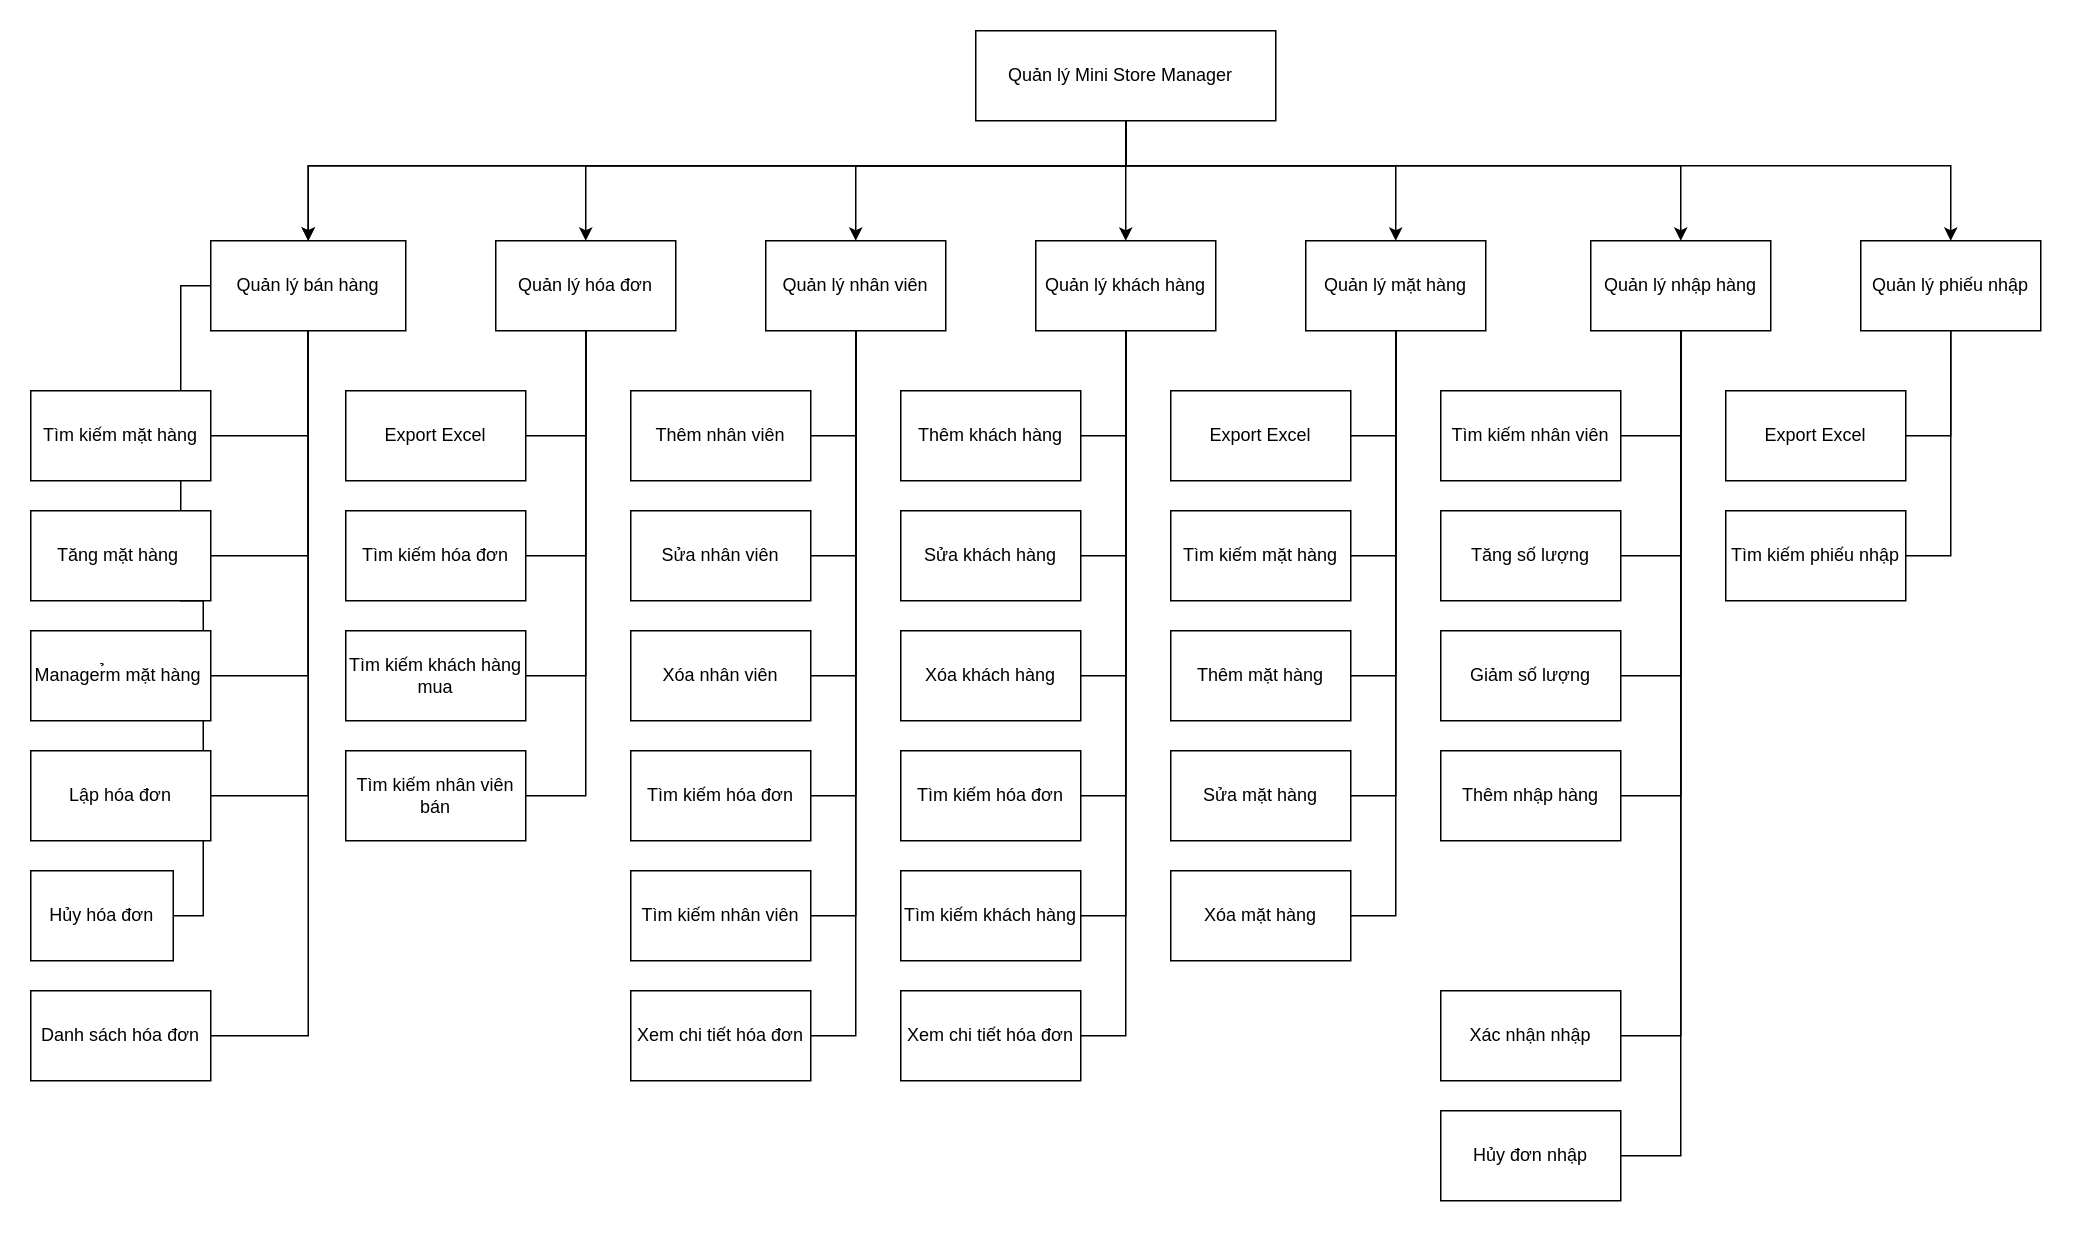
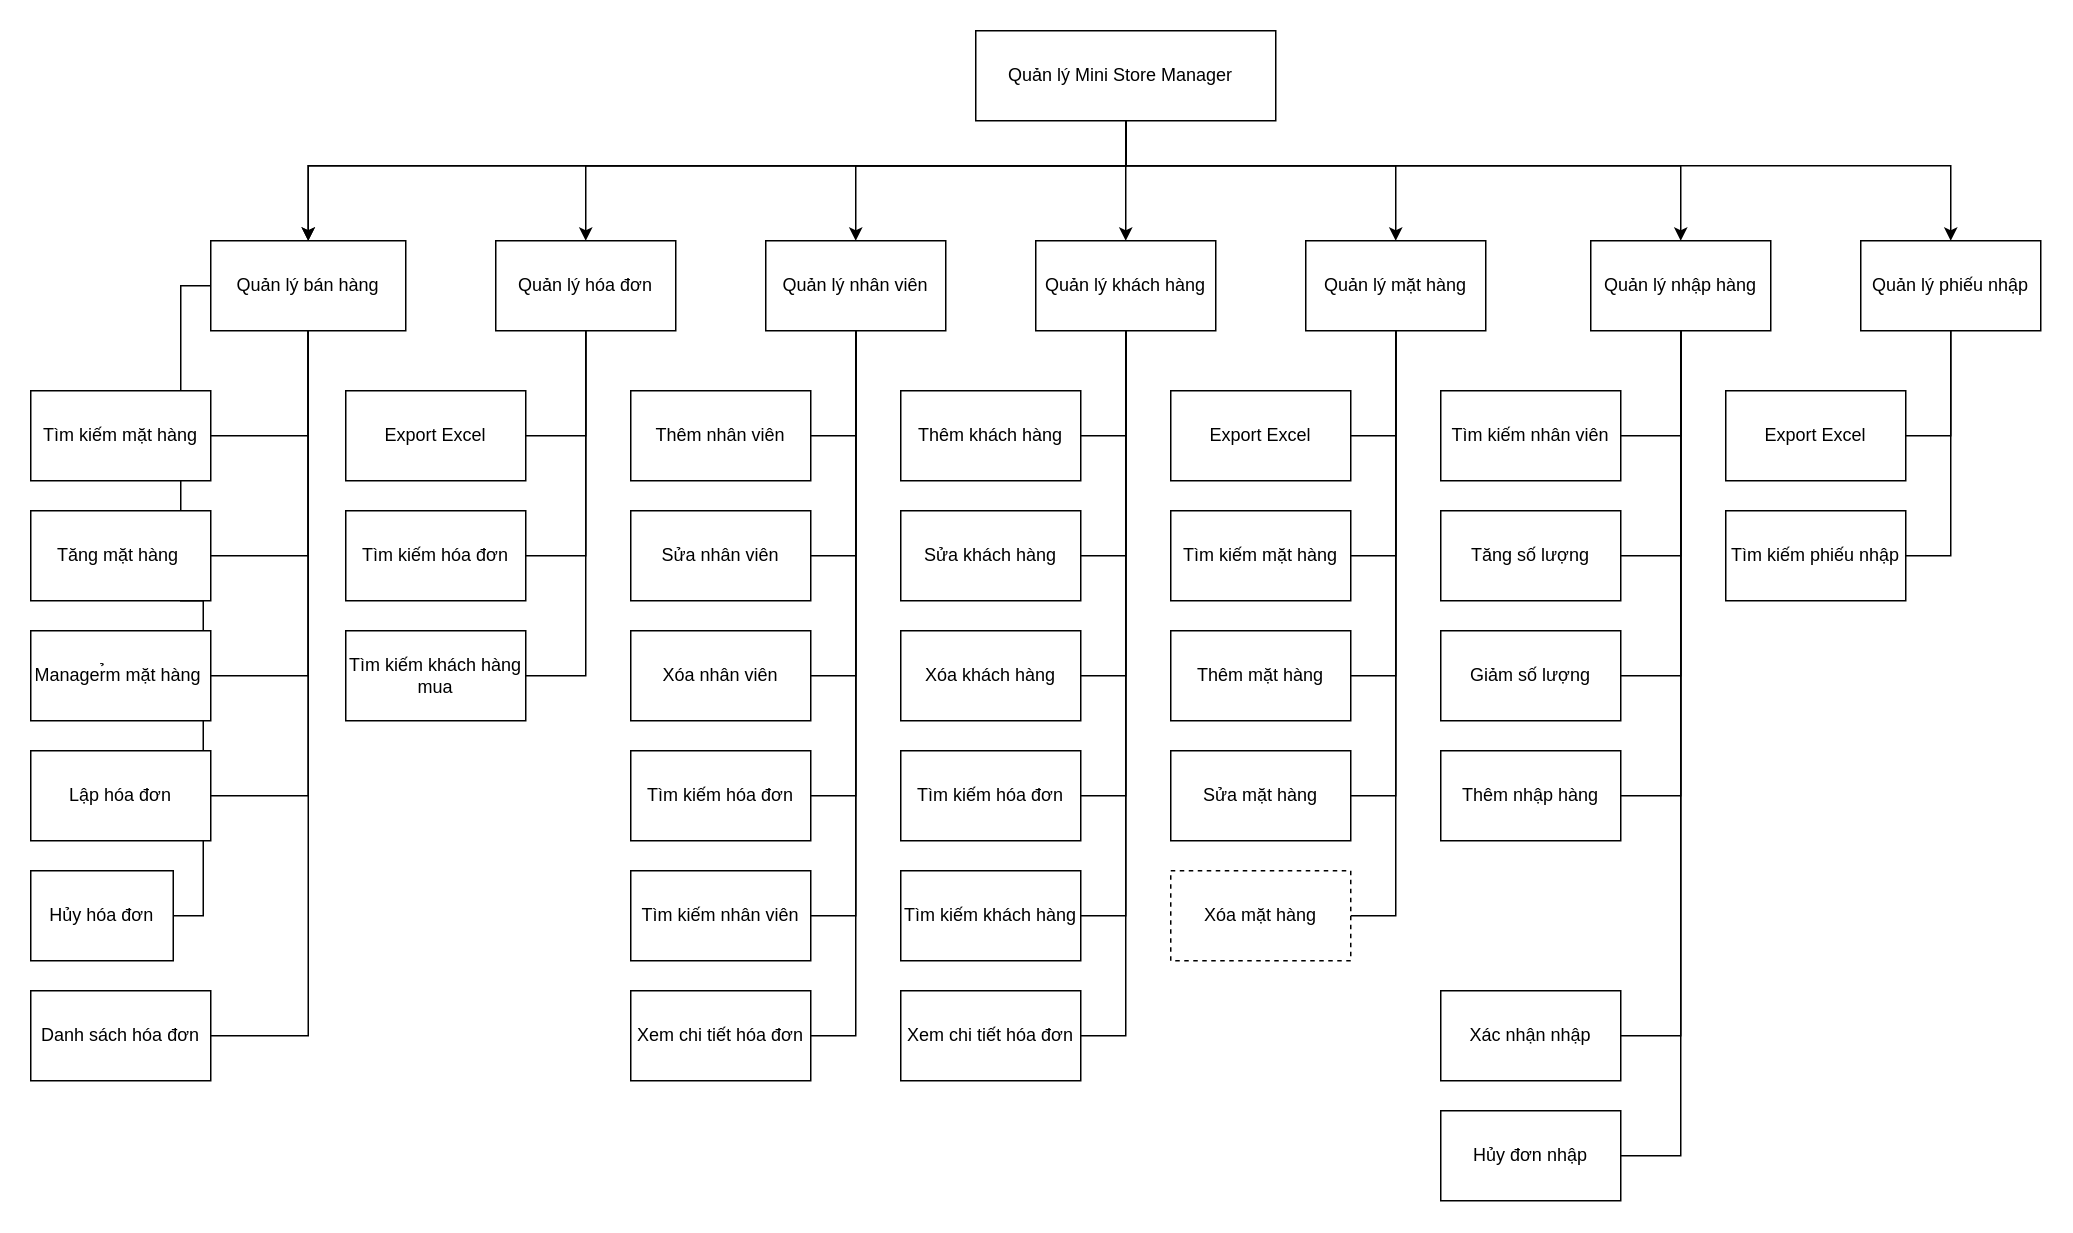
edge "Quản lý hóa đơn" -- "Tìm kiếm nhân viên bán": removed
node "Tìm kiếm nhân viên bán": removed
node "Xóa mặt hàng": style solid -> dashed
